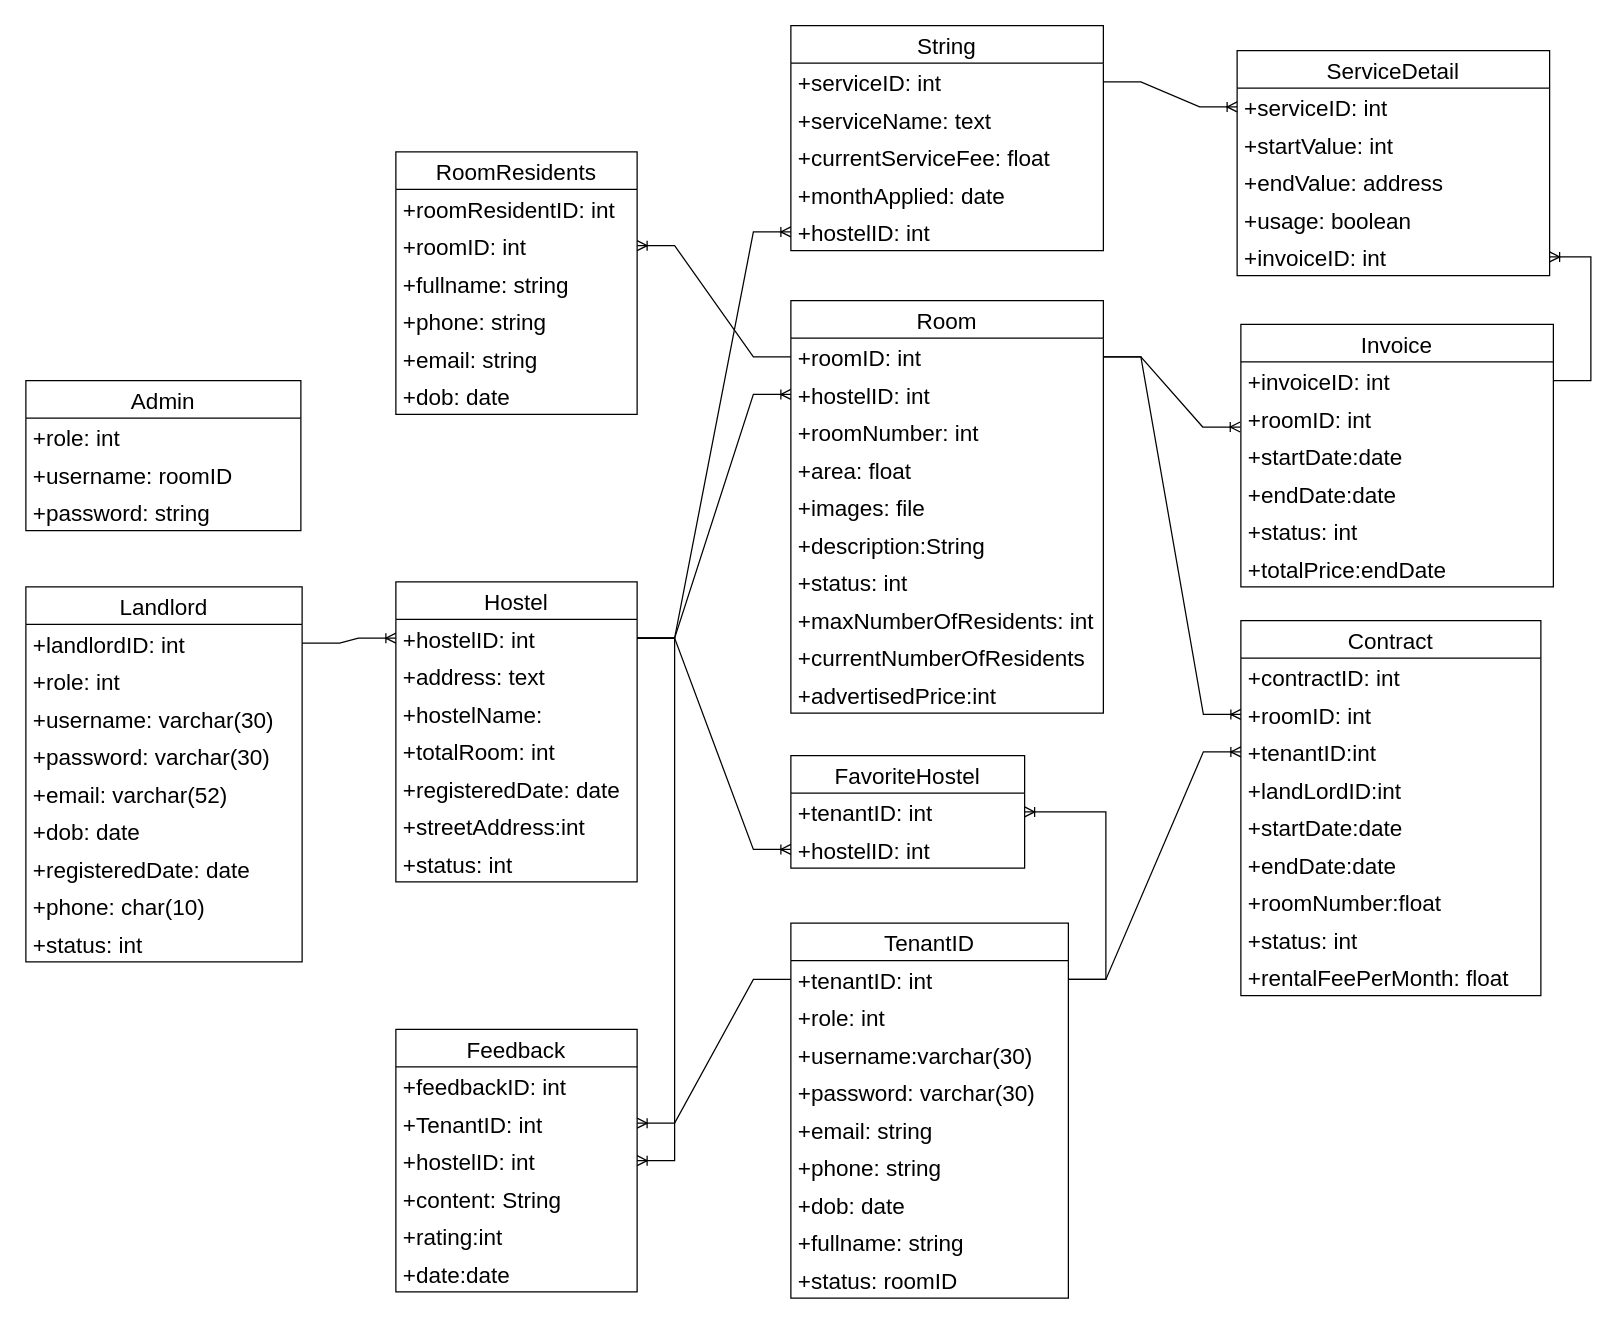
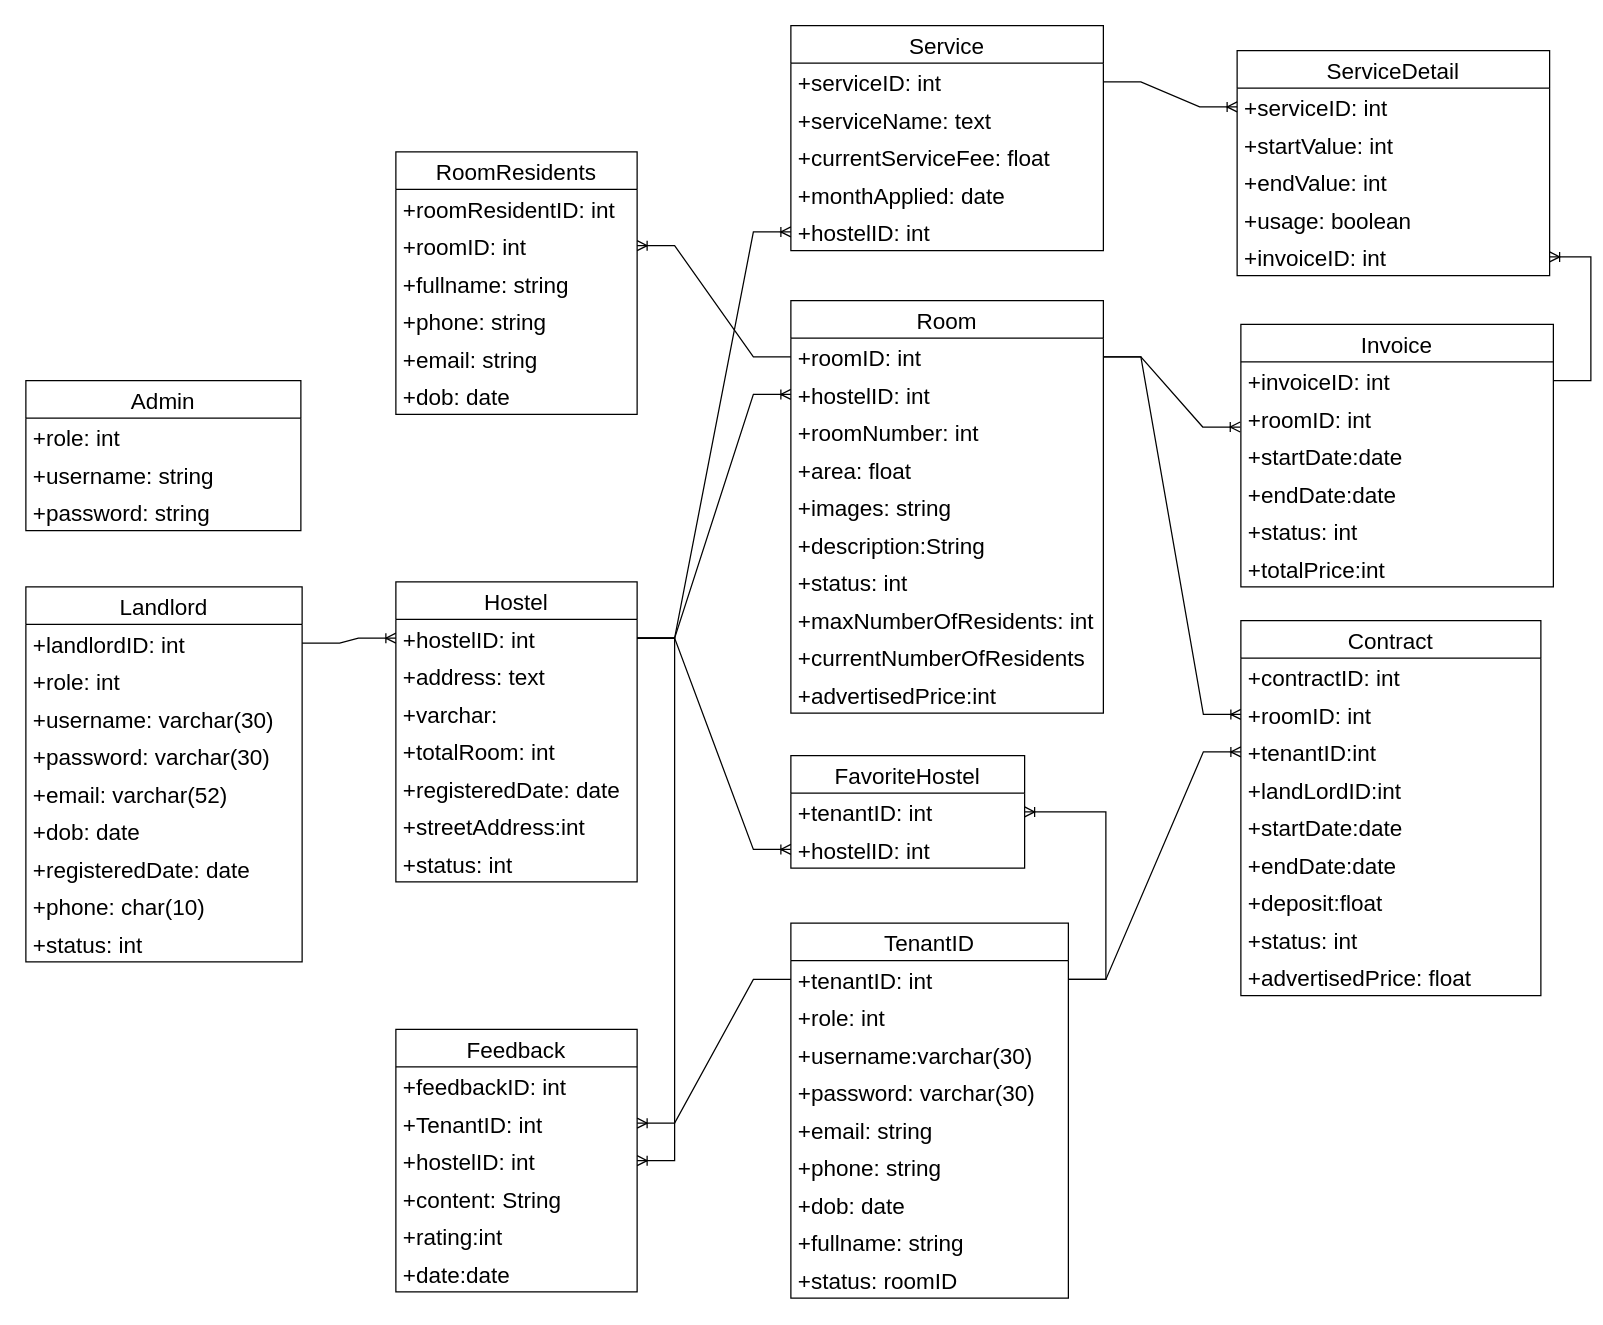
node "String": label "String" -> "Service"
node "+endValue: address": label "+endValue: address" -> "+endValue: int"
node "+username: roomID": label "+username: roomID" -> "+username: string"
node "+images: file": label "+images: file" -> "+images: string"
node "+totalPrice:endDate": label "+totalPrice:endDate" -> "+totalPrice:int"
node "+hostelName:": label "+hostelName:" -> "+varchar:"
node "+roomNumber:float": label "+roomNumber:float" -> "+deposit:float"
node "+rentalFeePerMonth: float": label "+rentalFeePerMonth: float" -> "+advertisedPrice: float"
